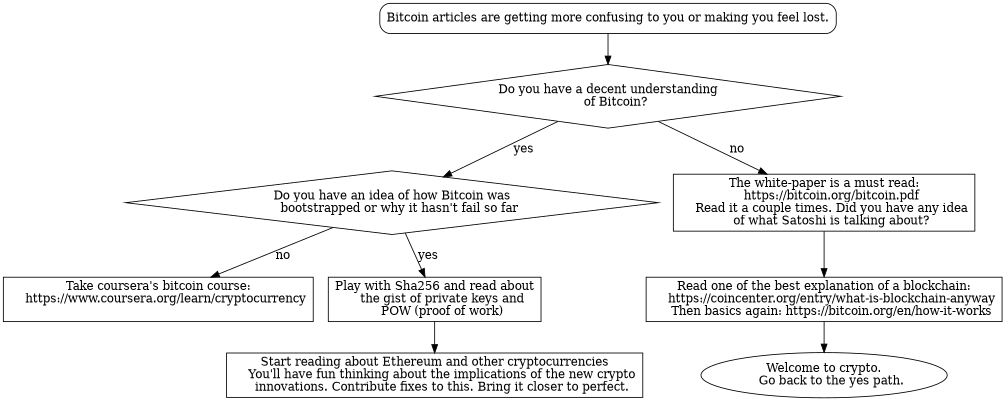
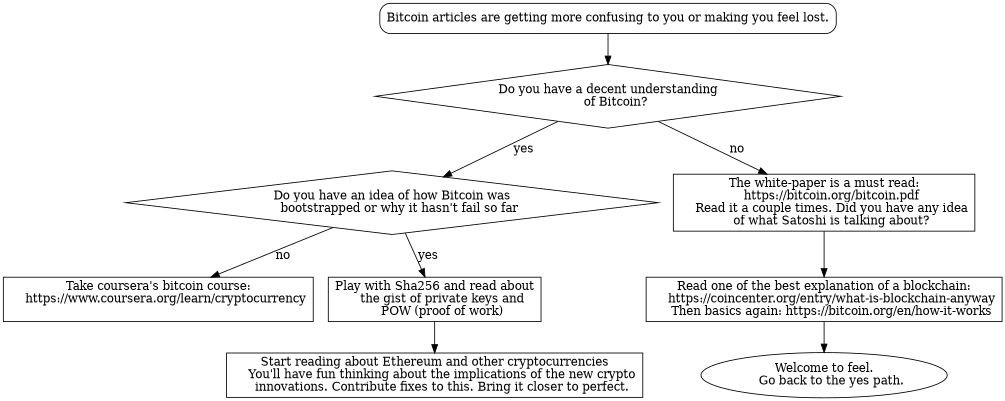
node "Welcome to crypto. Go back to the yes path.": label "Welcome to crypto. Go back to the yes path." -> "Welcome to feel. Go back to the yes path."
